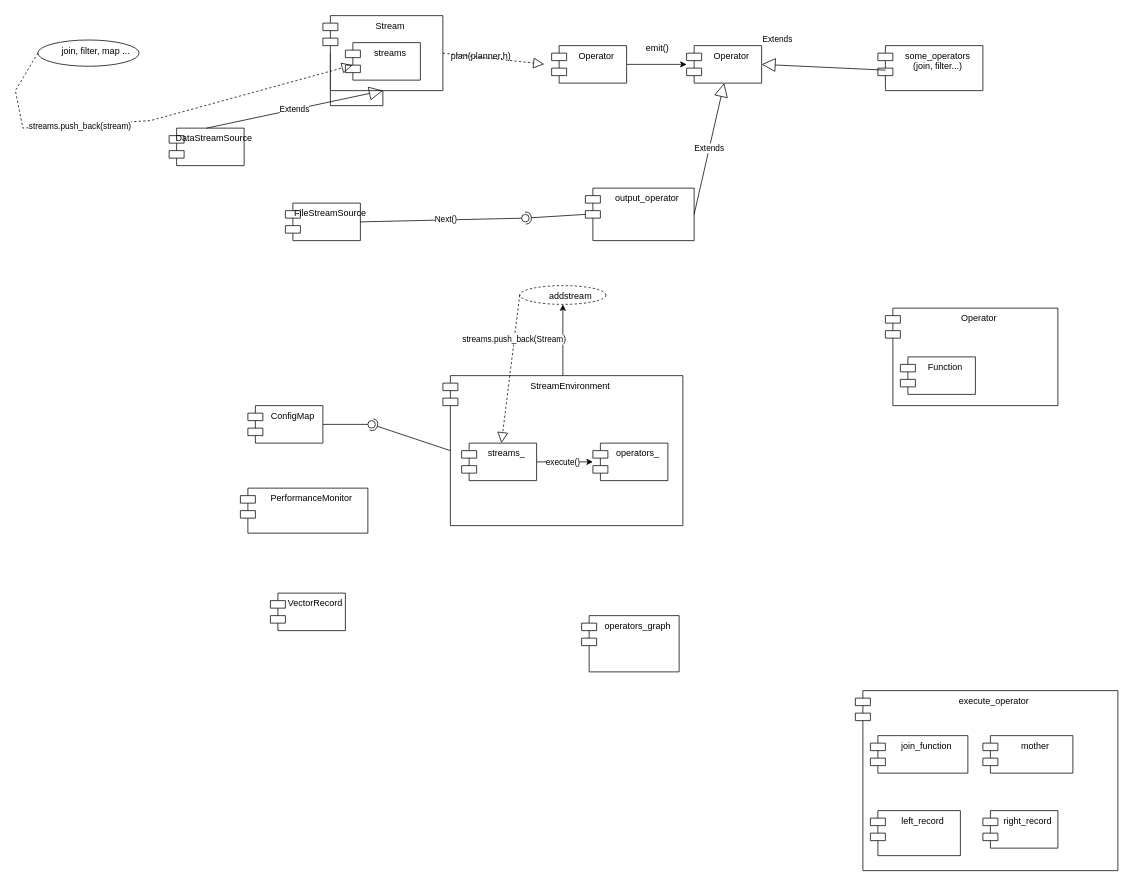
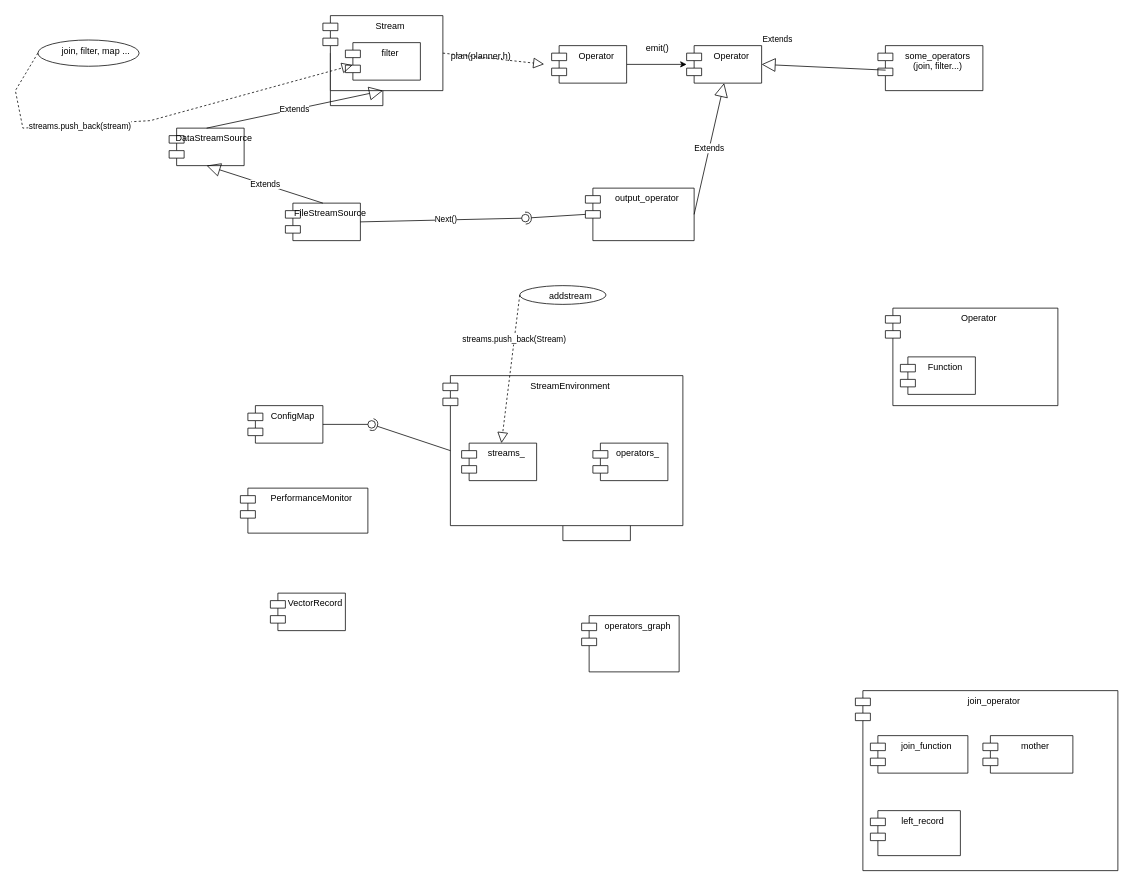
node "streams": label "streams" -> "filter"
edge "FileStreamSource" -> "DataStreamSource": added, label "Extends"
node "addstream": style dashed -> solid
edge "StreamEnvironment" -> "addstream": now "StreamEnvironment" -> "operators_"
edge "streams_" -> "operators_": removed, label "execute()"
node "execute_operator": label "execute_operator" -> "join_operator"
node "right_record": removed
